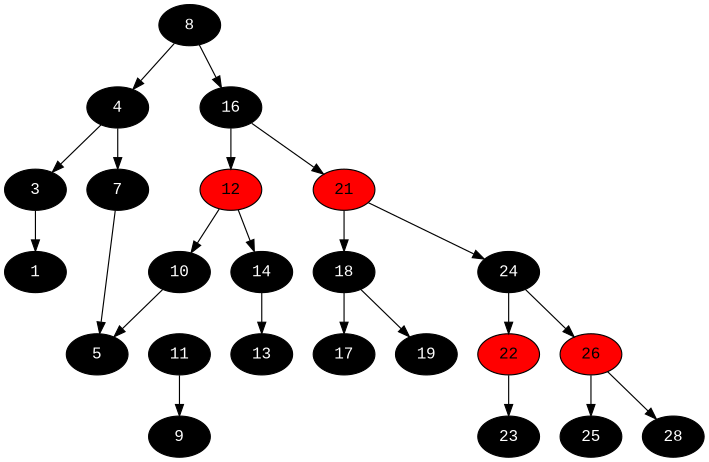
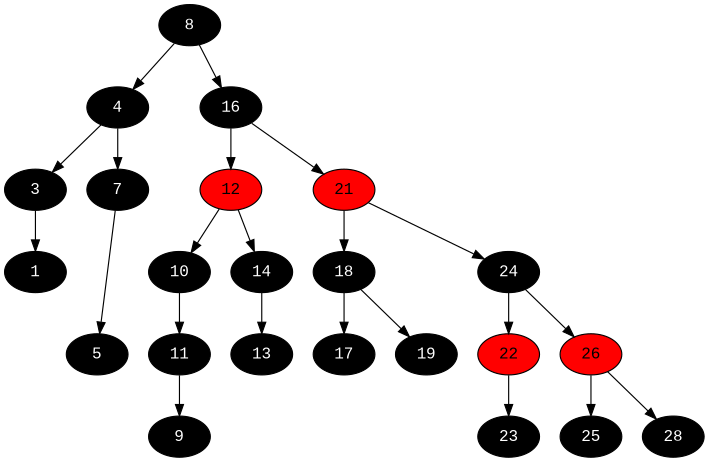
edge "10" -> "5": now "10" -> "11"
